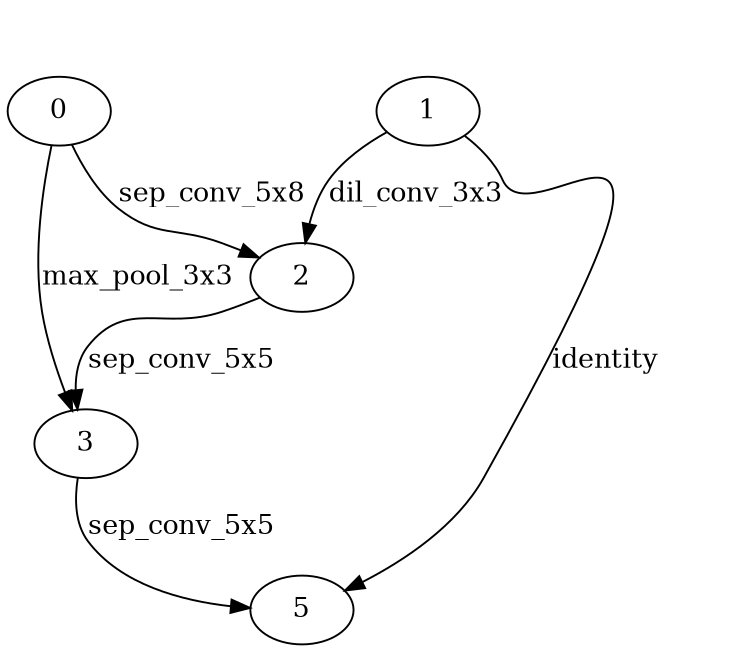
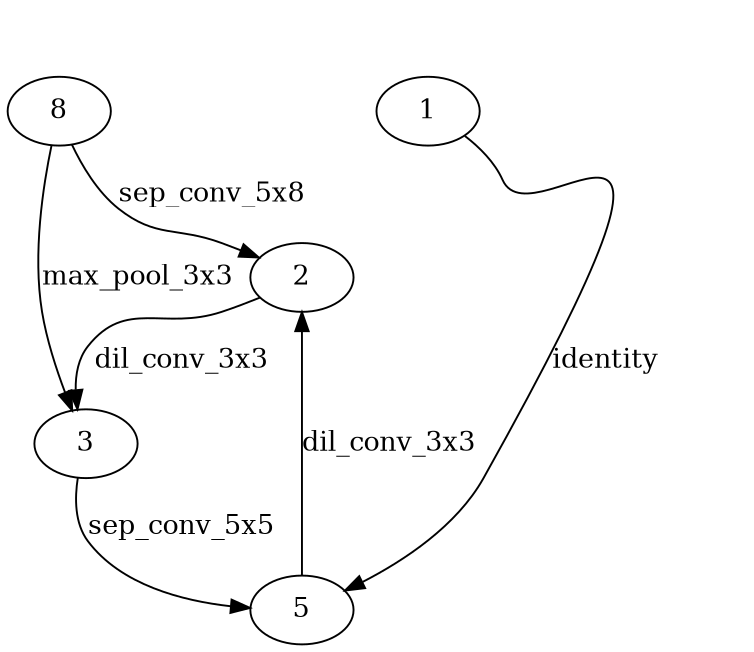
node "0": label "0" -> "8"
edge "1" -> "2": now "5" -> "2"
edge "2" -> "3": label "sep_conv_5x5" -> "dil_conv_3x3"
